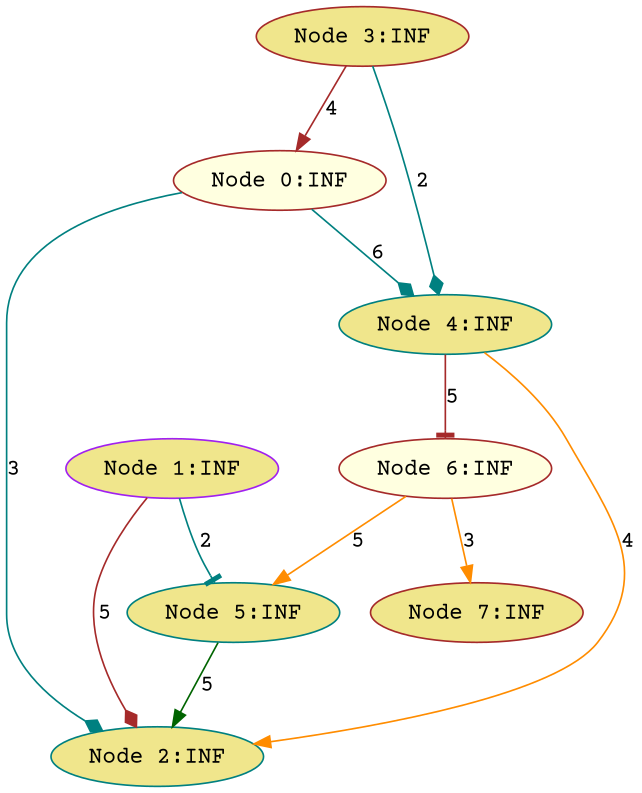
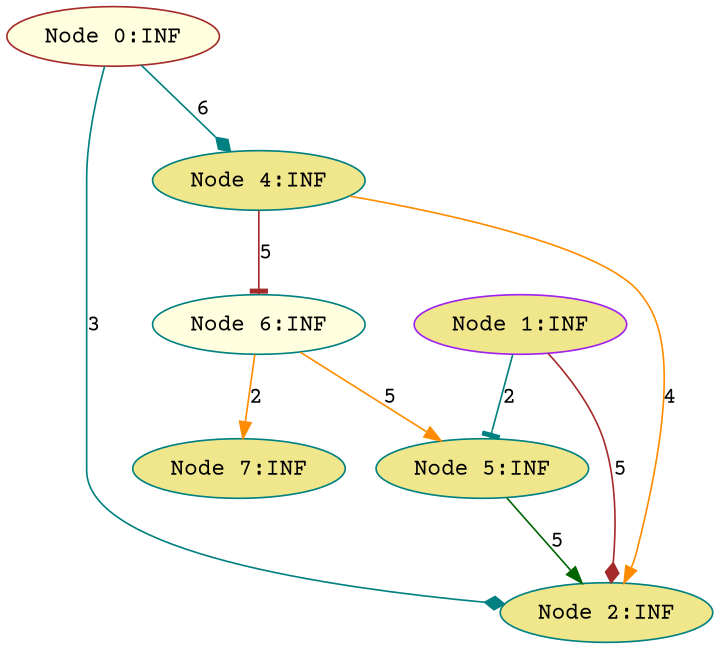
node "Node 3:INF": removed
node "Node 6:INF": color brown -> teal
edge "Node 6:INF" -> "Node 7:INF": label "3" -> "2"
node "Node 7:INF": color brown -> teal
